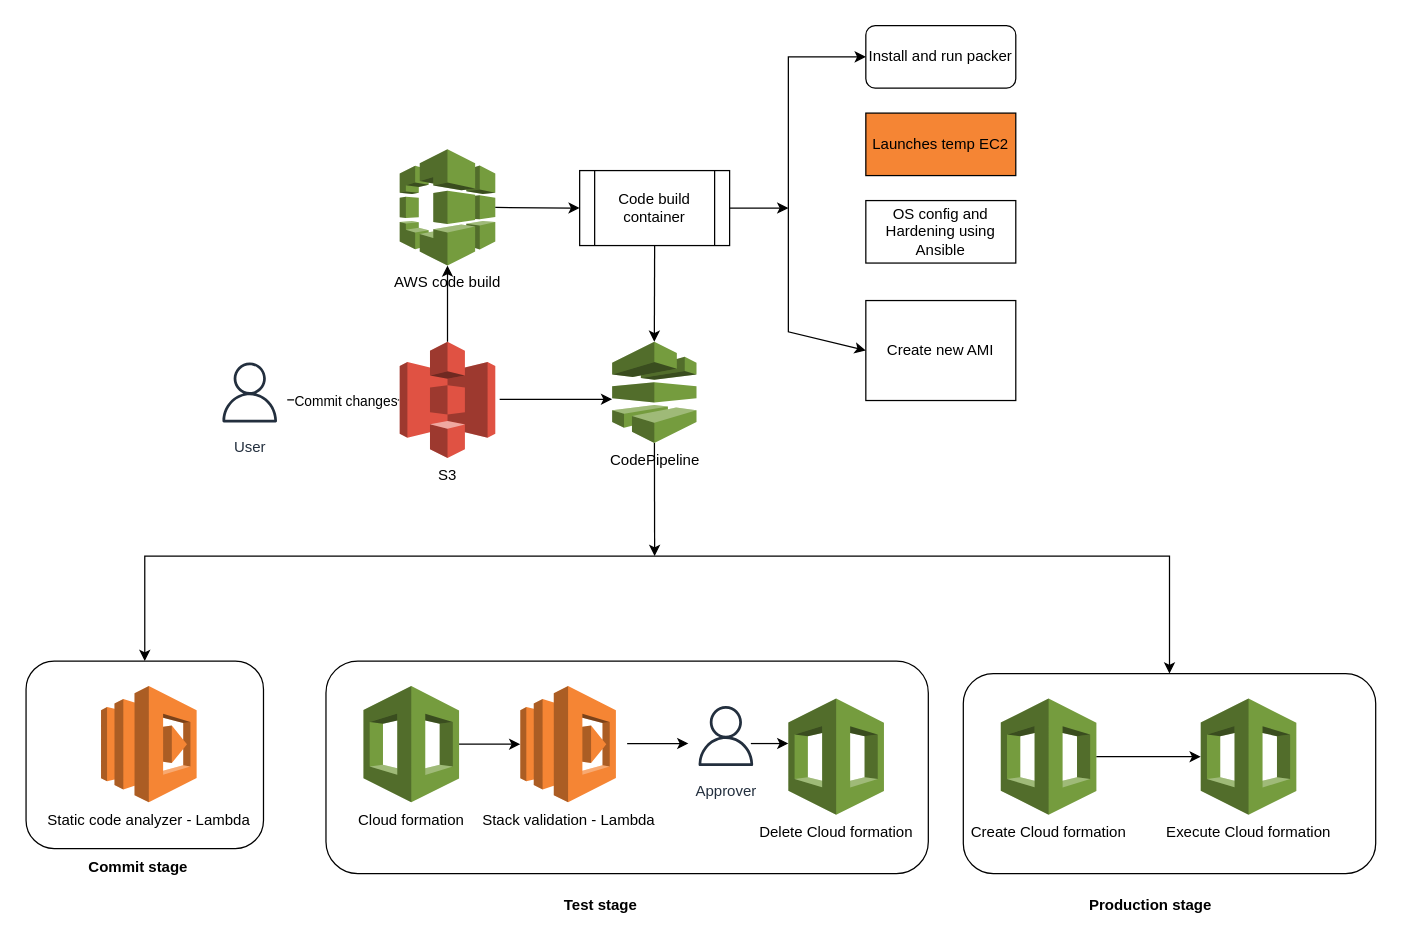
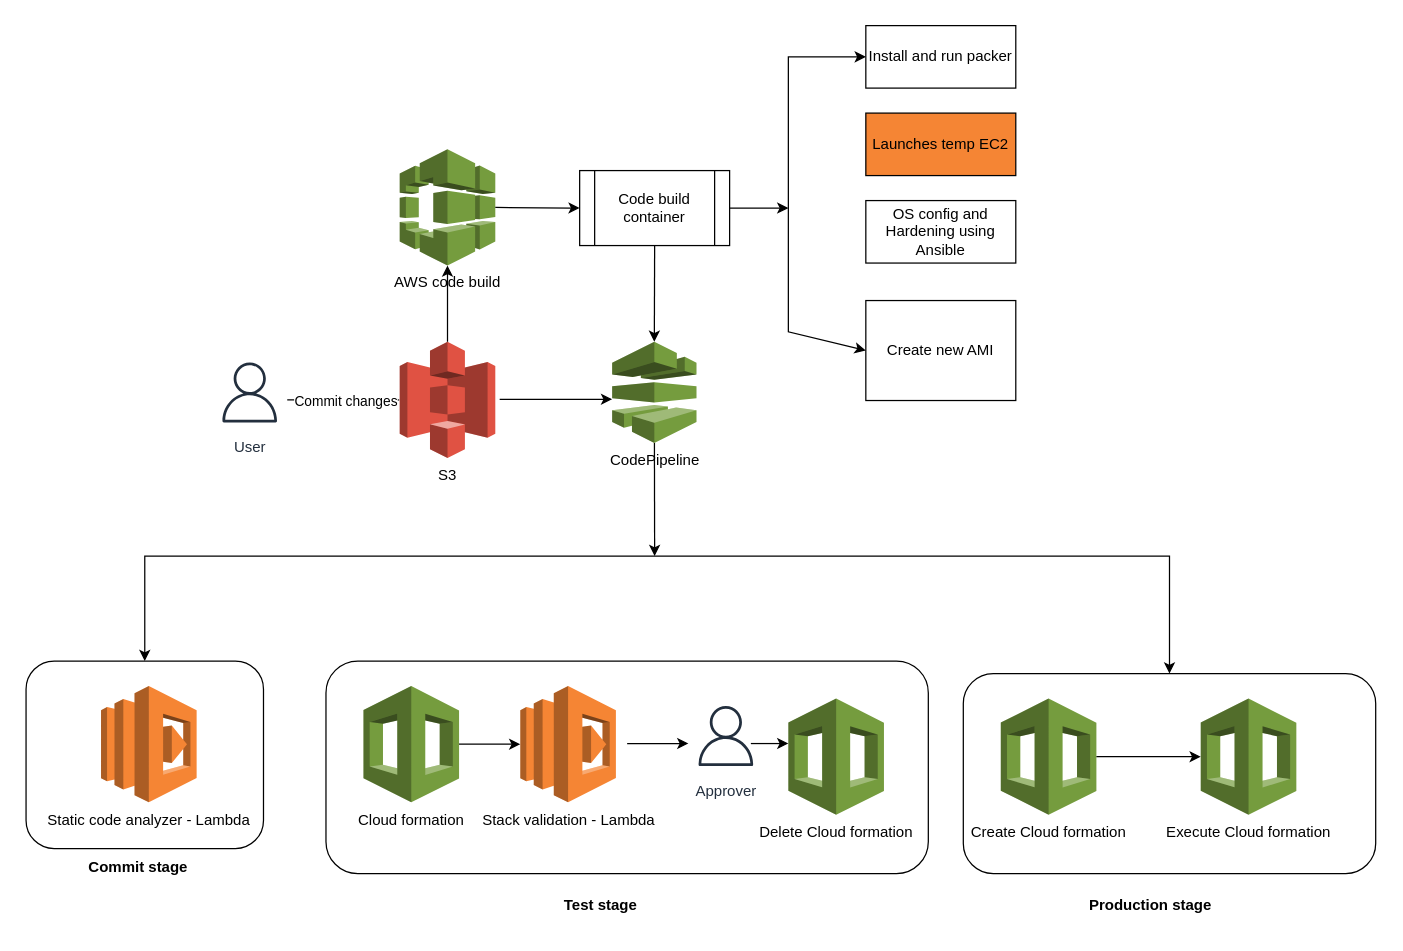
node "Install and run packer": shape rounded rectangle -> rectangle
